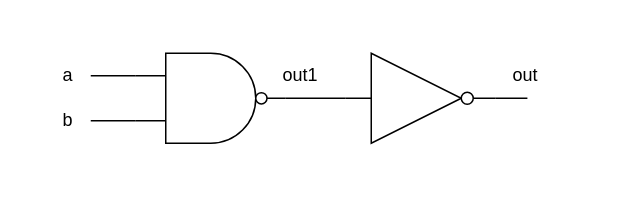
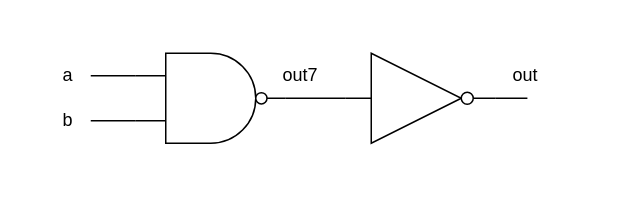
node "out1": label "out1" -> "out7"
